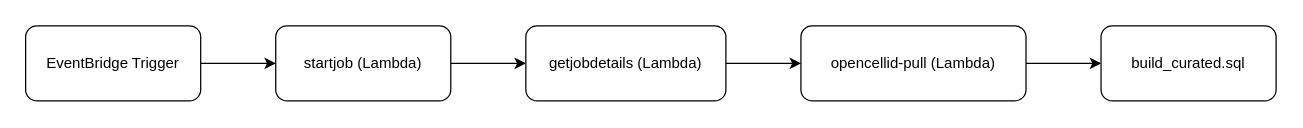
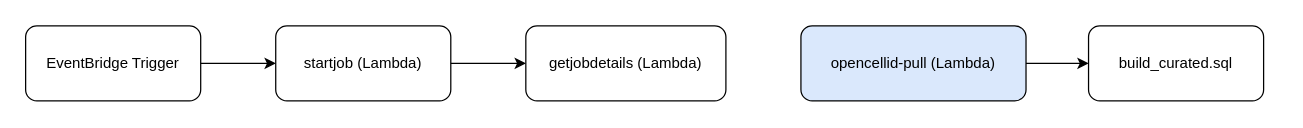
edge "getjobdetails (Lambda)" -> "opencellid-pull (Lambda)": removed
node "opencellid-pull (Lambda)": fillcolor #ffffff -> #dae8fc
node "build_curated.sql": moved (1188, 63) -> (1176, 63)
